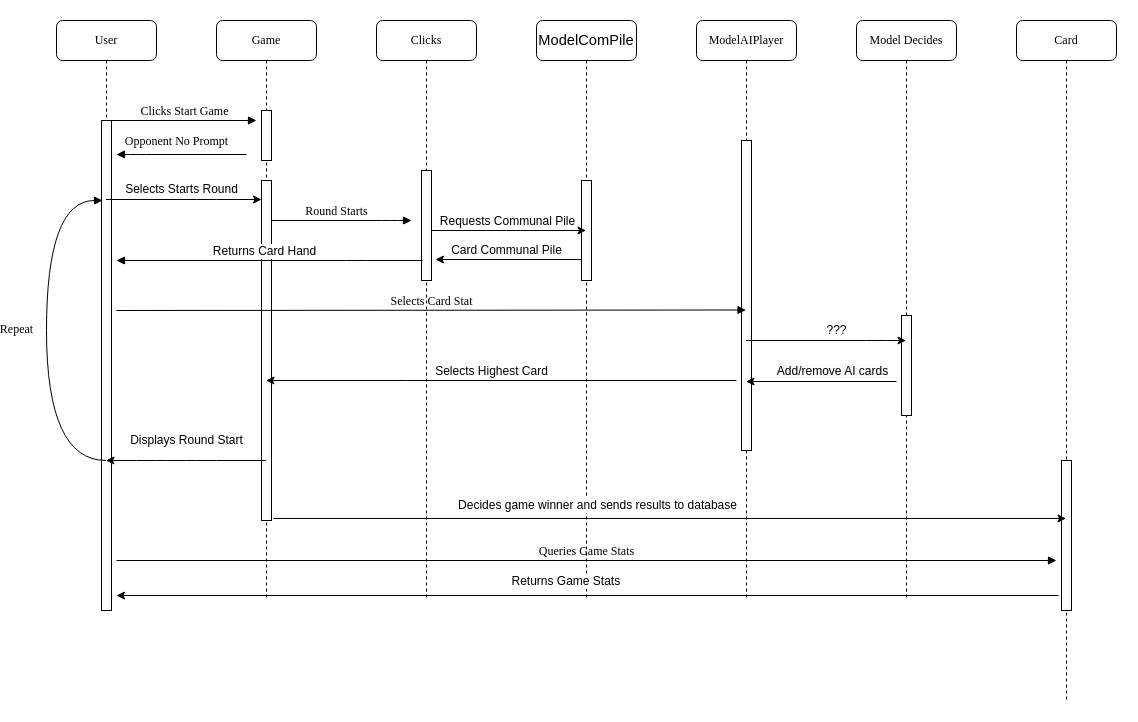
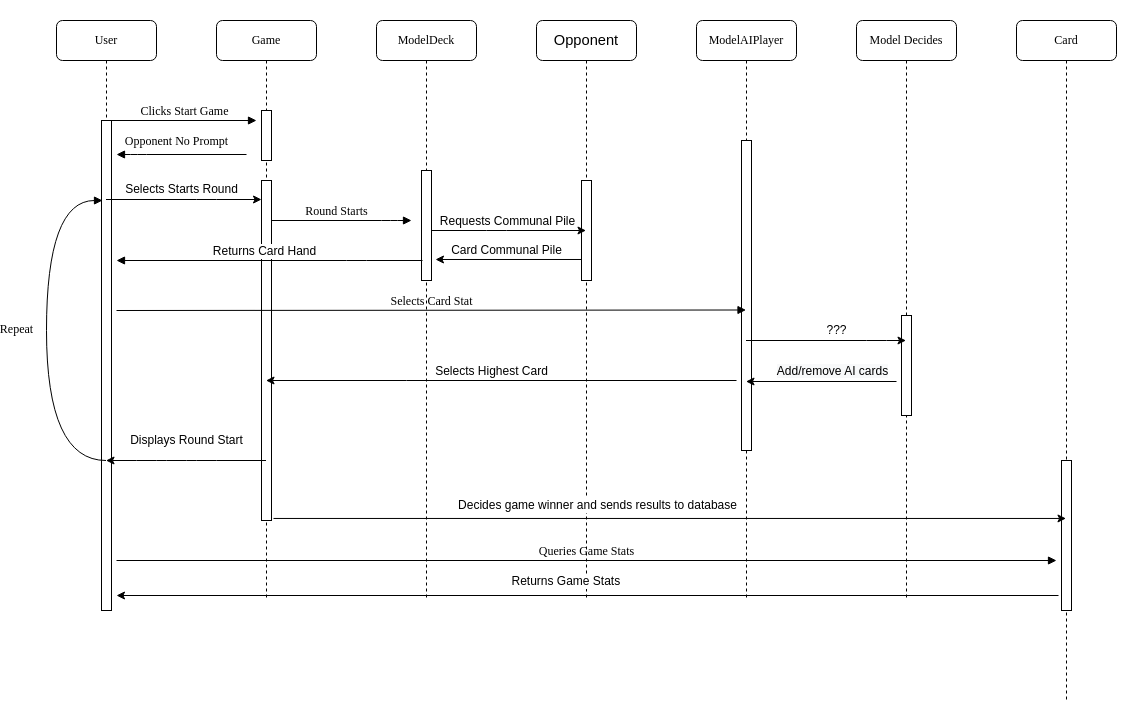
node "Clicks": label "Clicks" -> "ModelDeck"
node "ModelComPile": label "ModelComPile" -> "Opponent"
